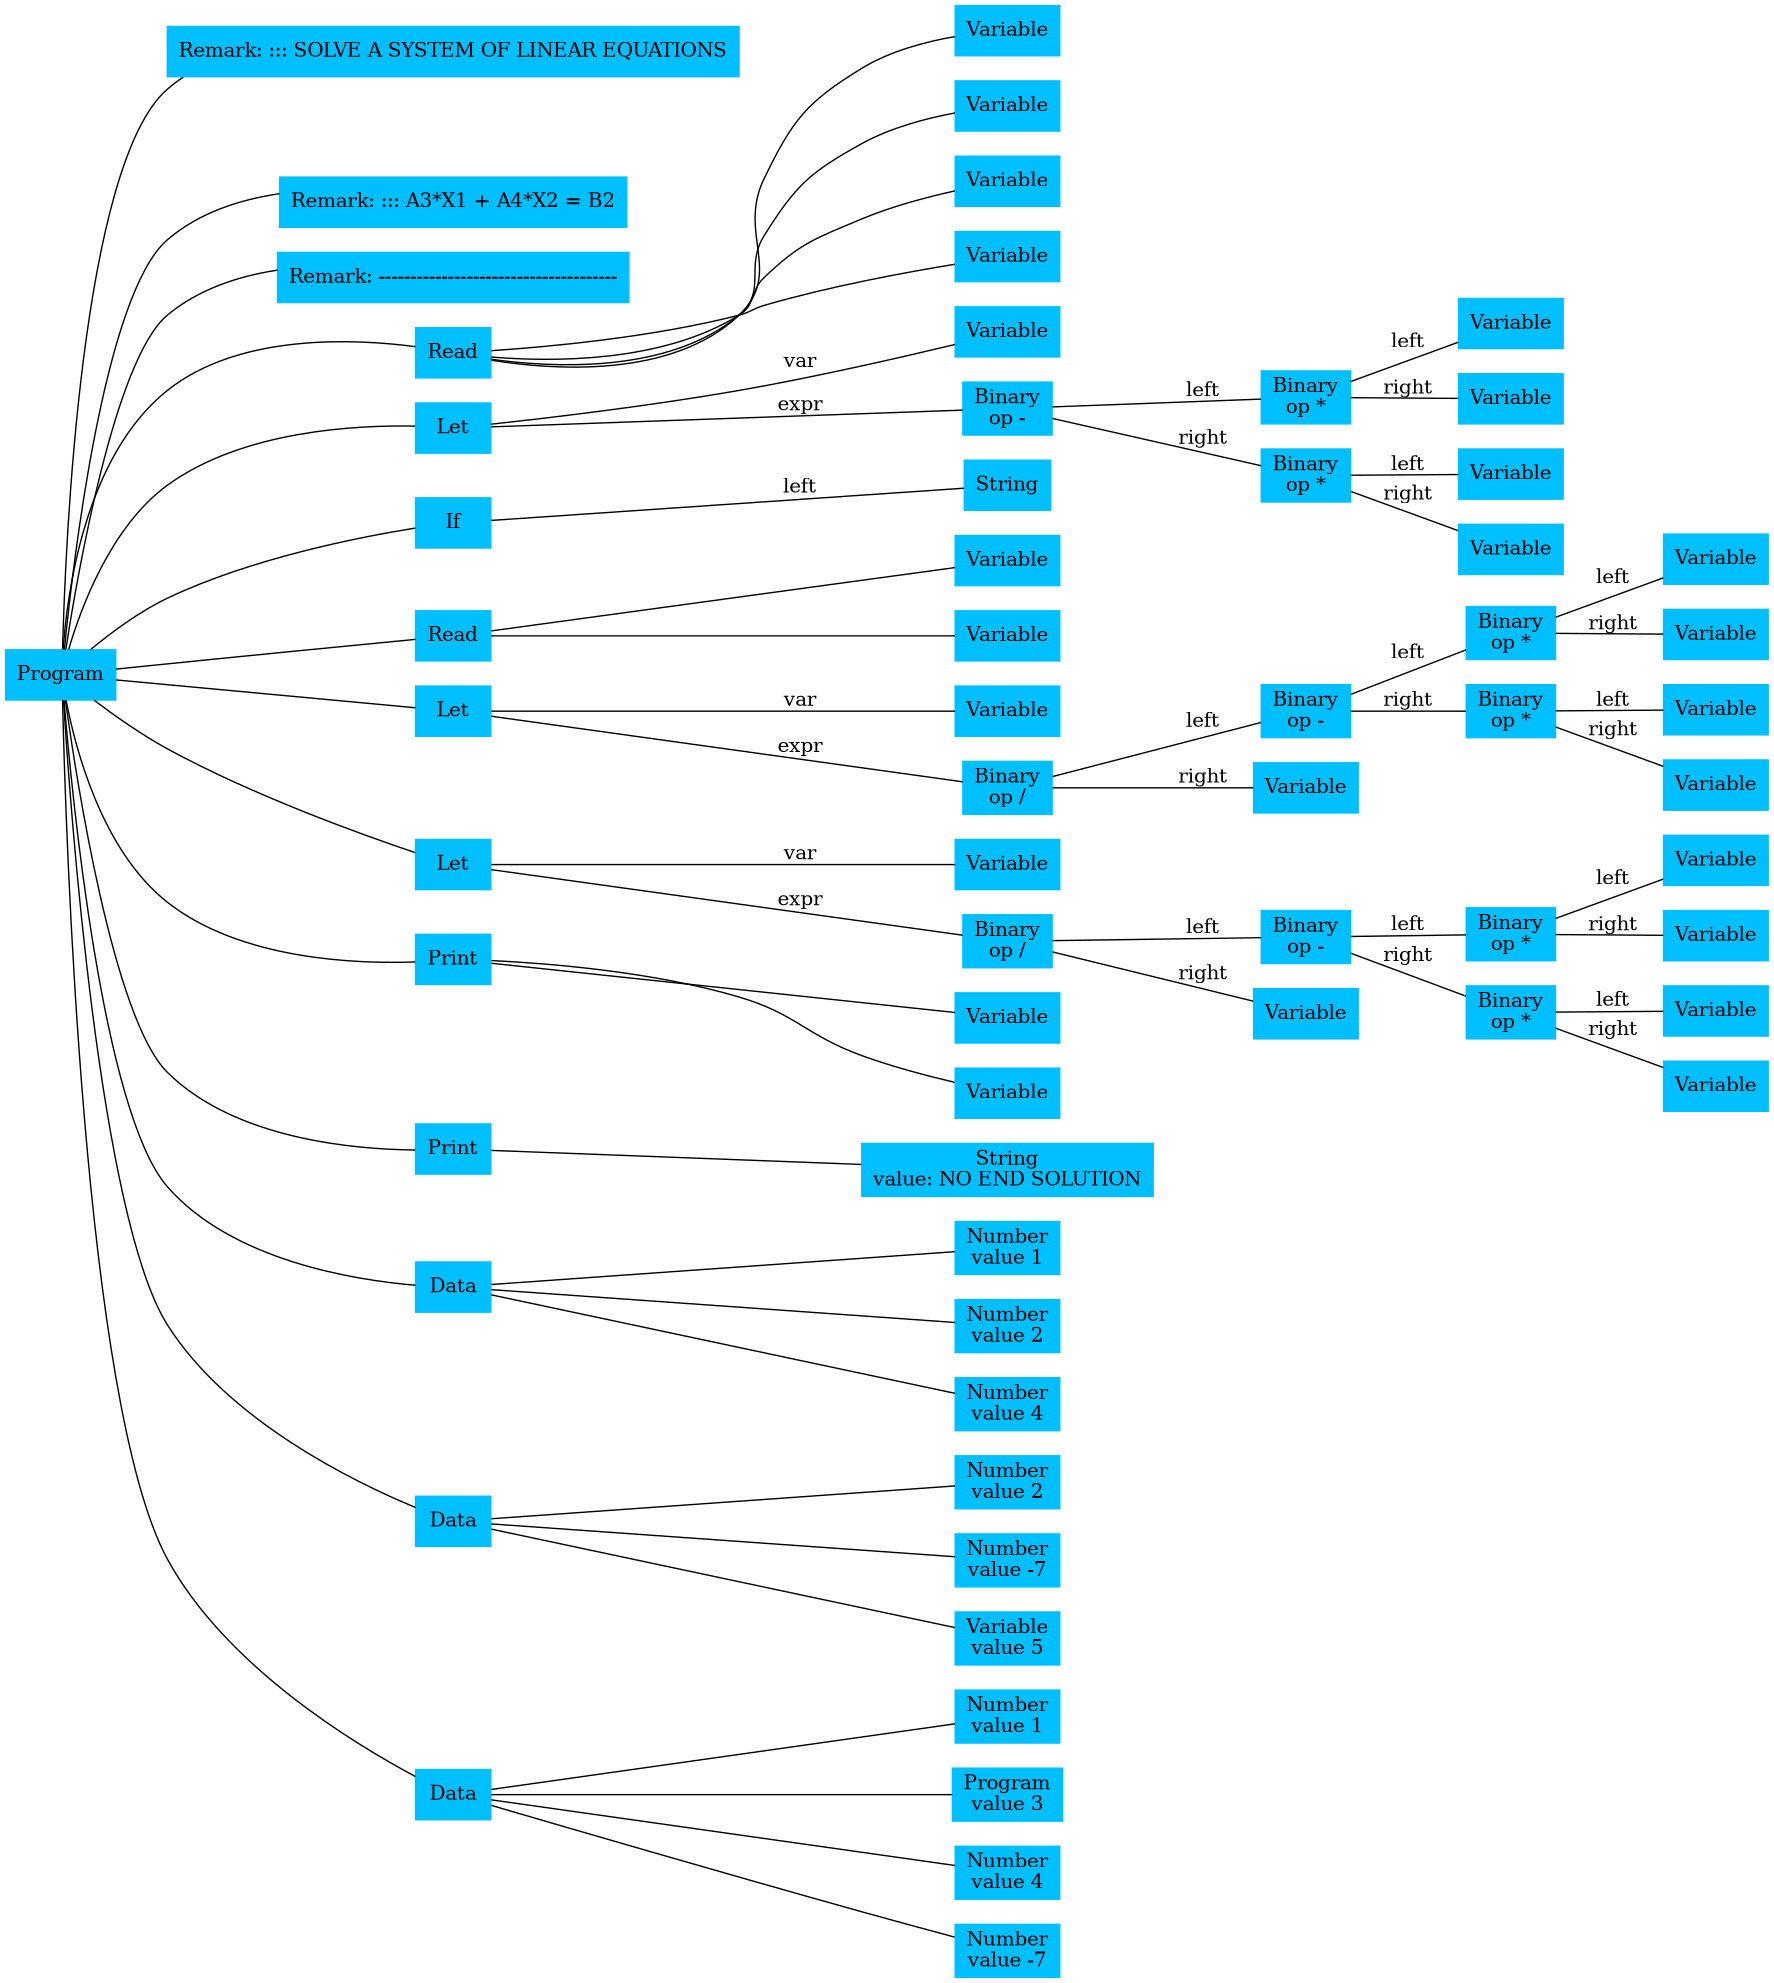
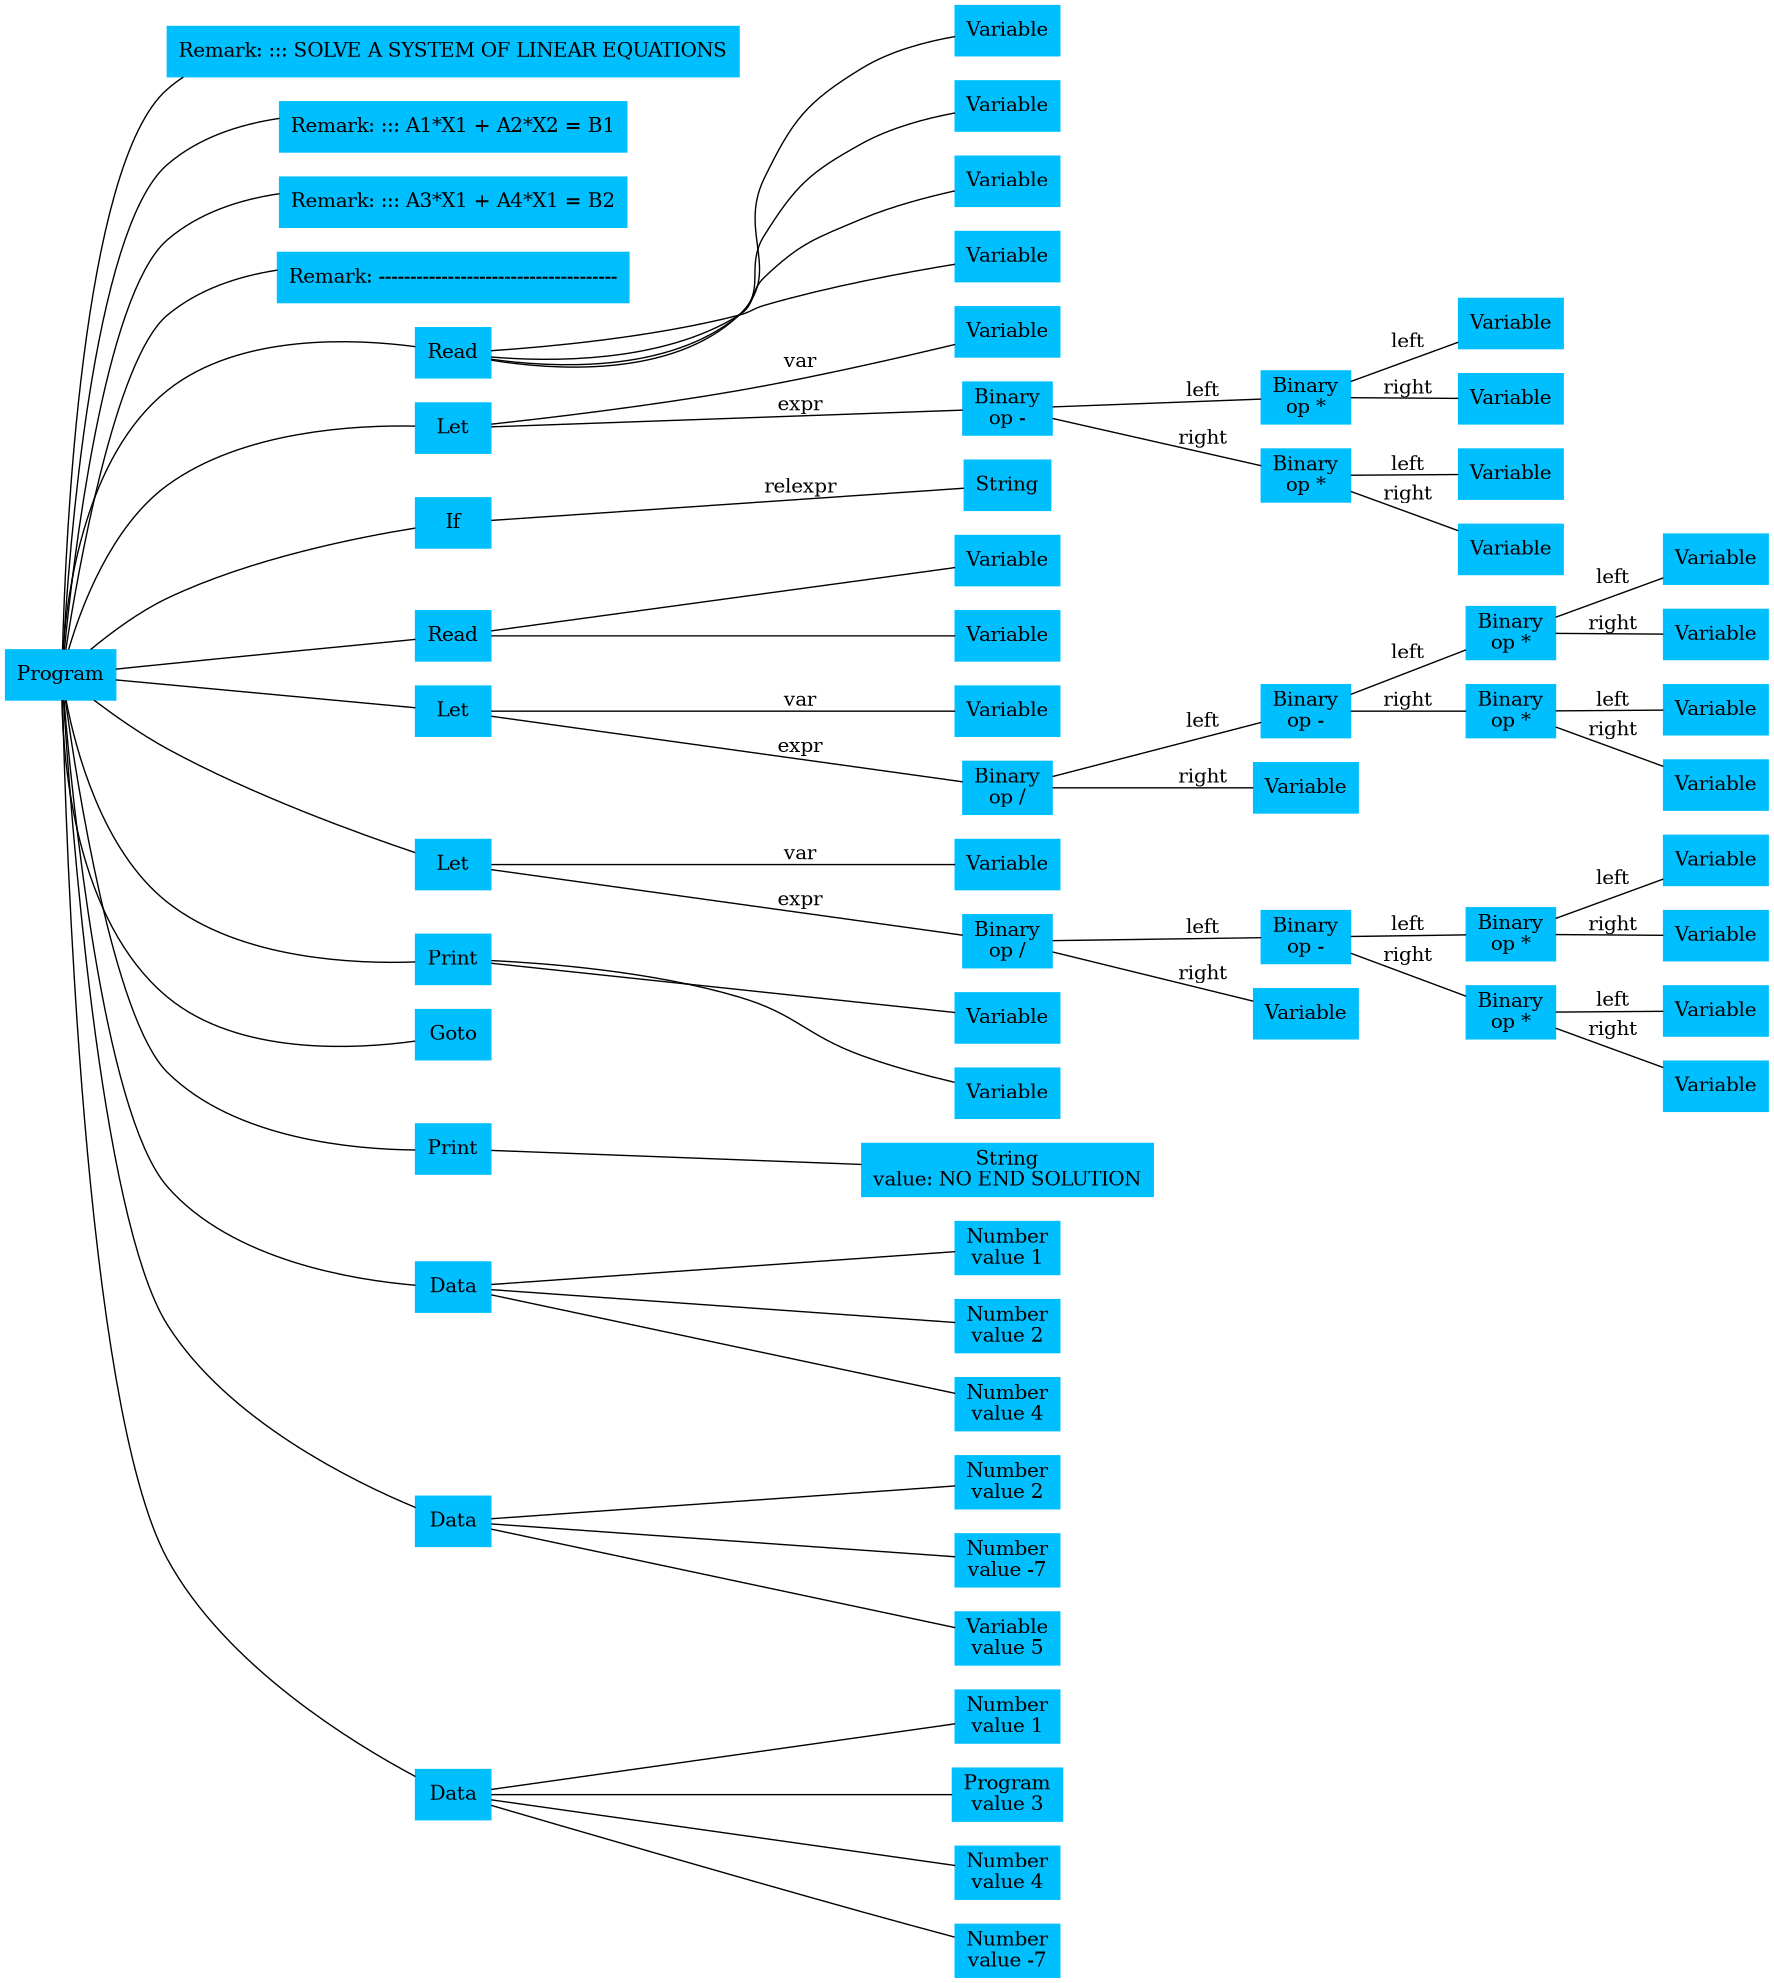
node "Remark: ::: A1*X1 + A2*X2 = B1": added
node "Remark: ::: A3*X1 + A4*X2 = B2": label "Remark: ::: A3*X1 + A4*X2 = B2" -> "Remark: ::: A3*X1 + A4*X1 = B2"
edge "String" -- "If": label "left" -> "relexpr"
node "Goto": added
